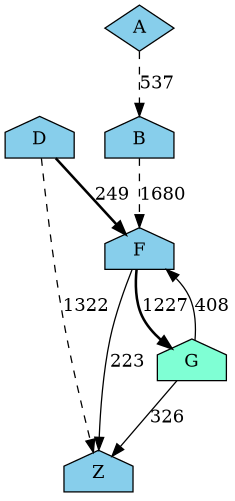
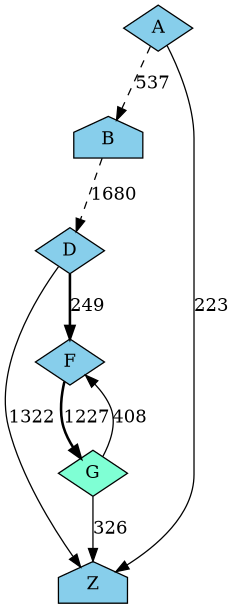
node "D": shape house -> diamond
edge "B" -> "F": now "B" -> "D"
node "F": shape house -> diamond
edge "D" -> "Z": style dashed -> solid
edge "F" -> "Z": now "A" -> "Z"
node "G": shape house -> diamond
